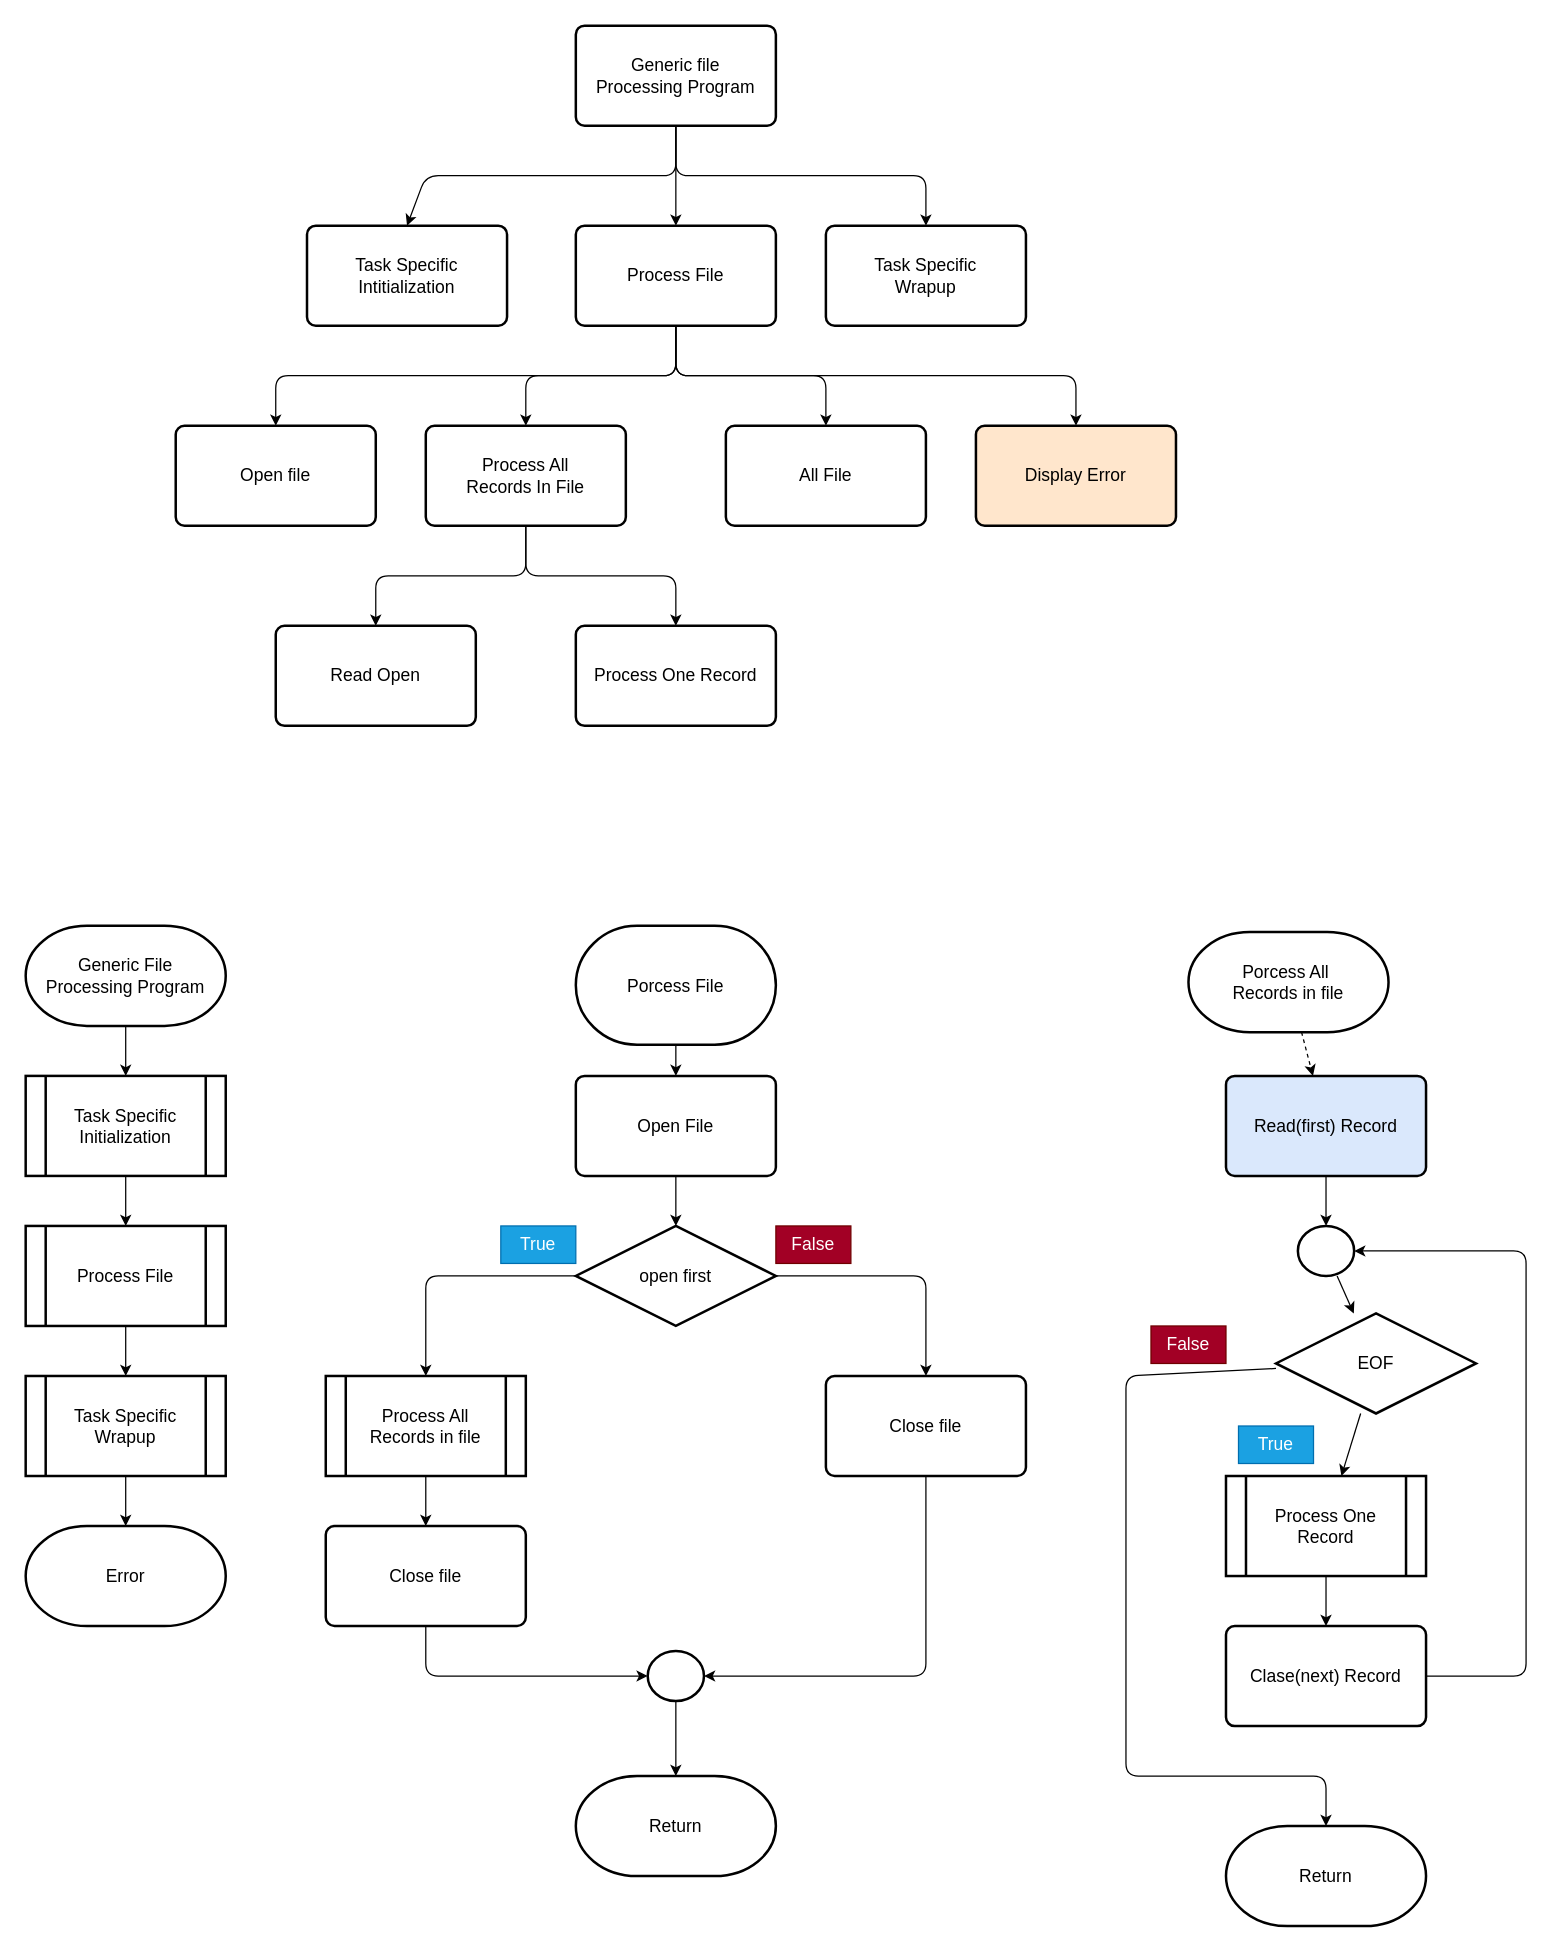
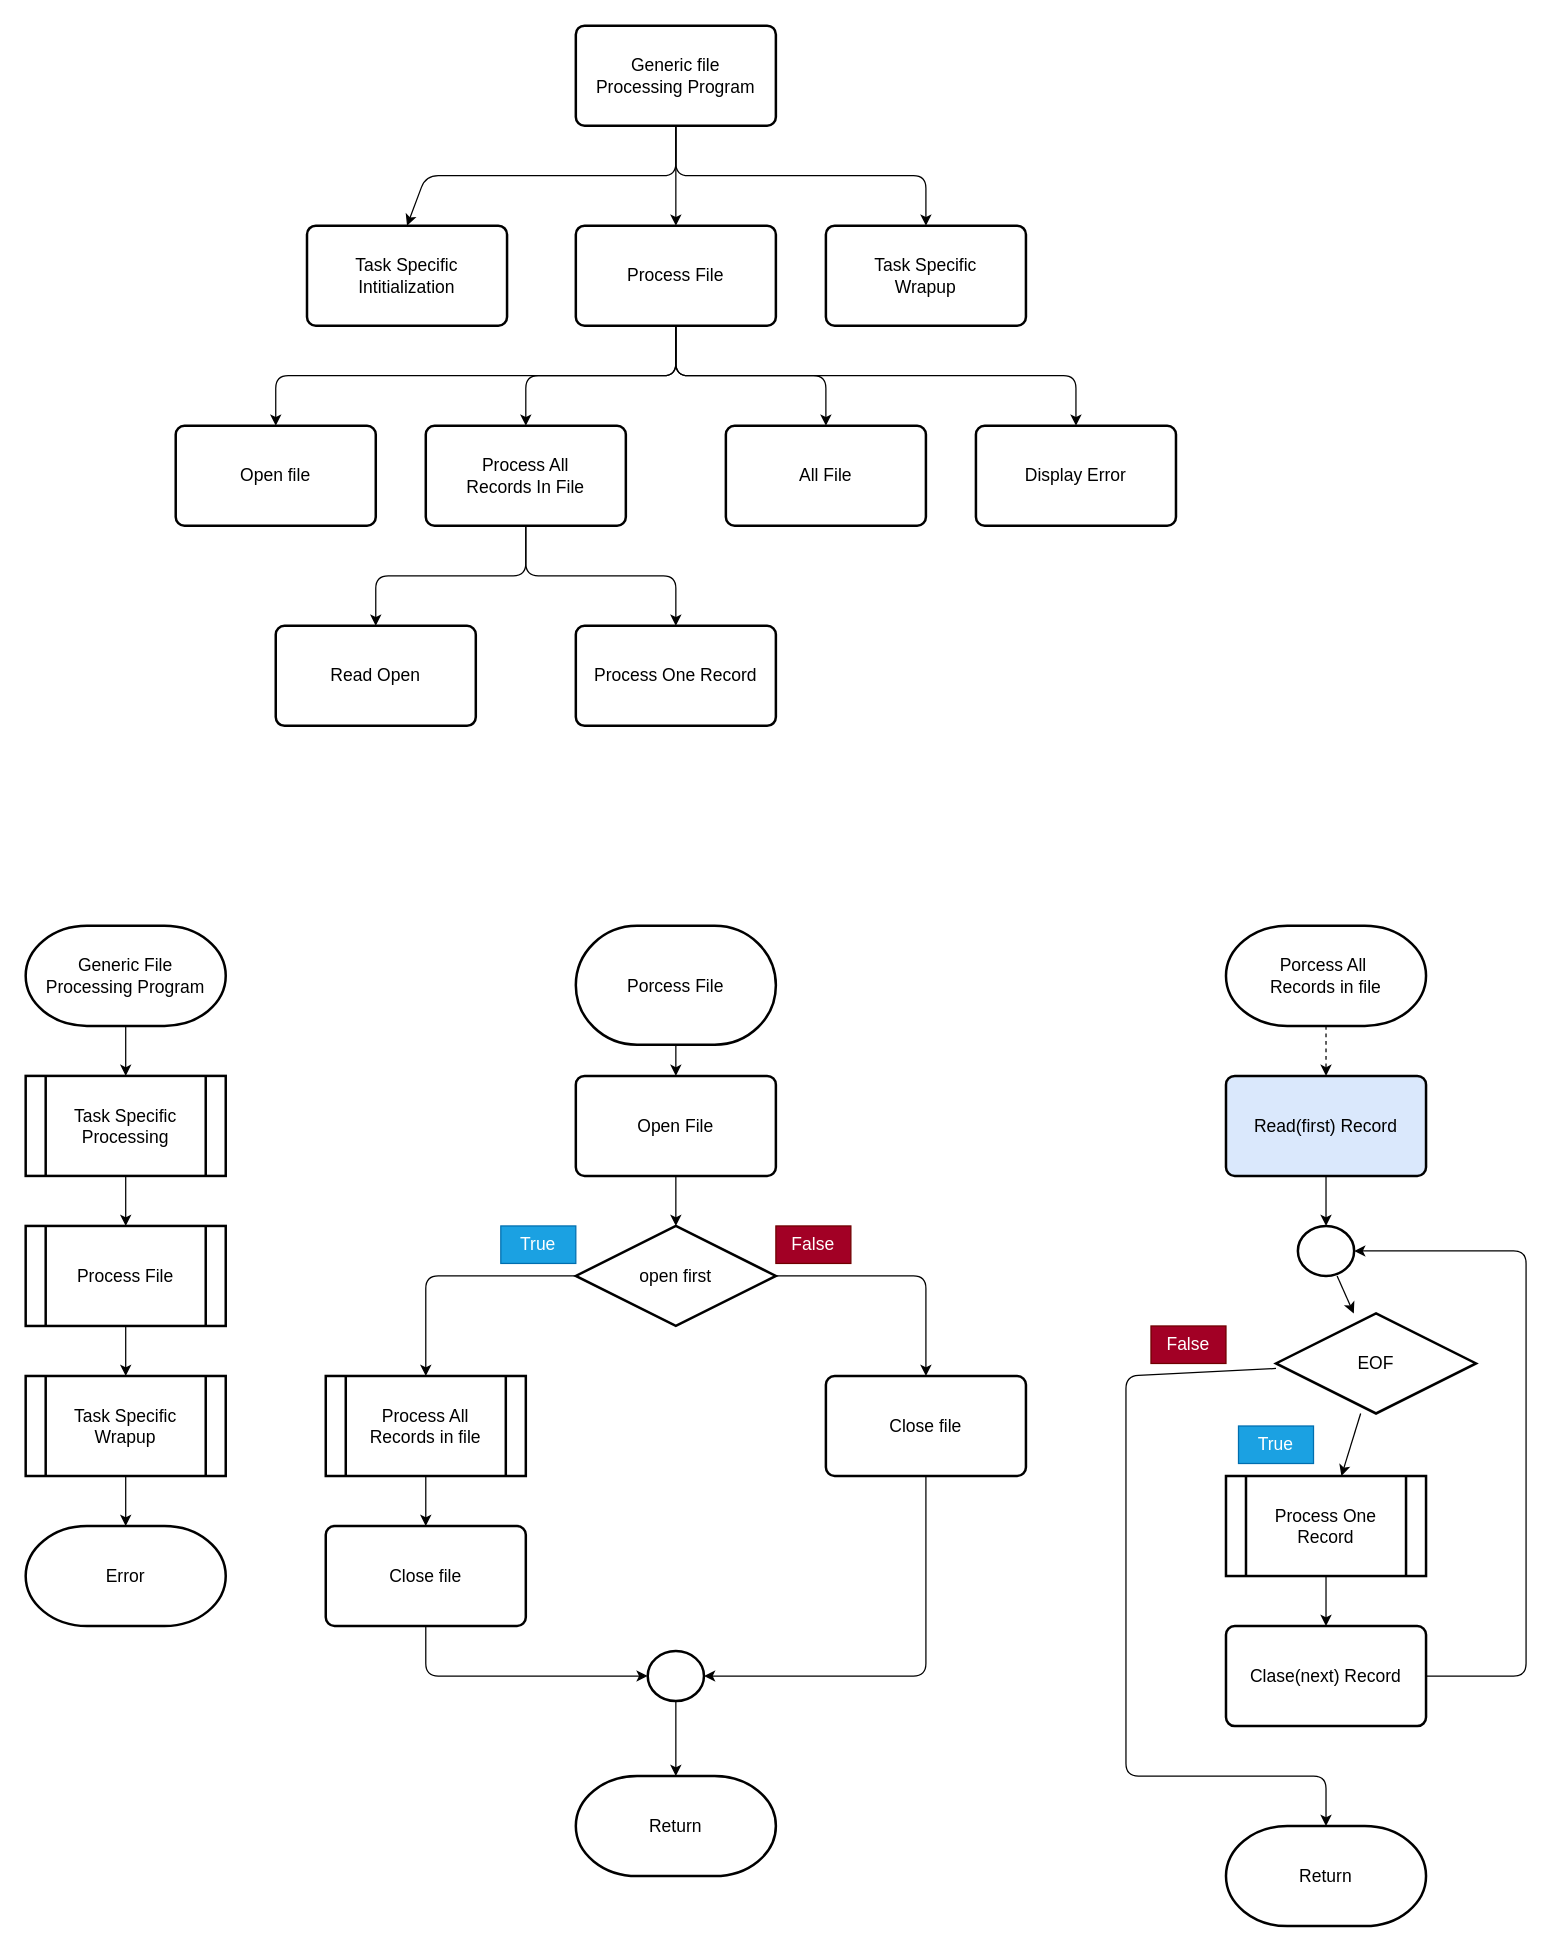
node "Display Error": fillcolor #ffe6cc -> #ffffff
node "Porcess All Records in file": moved (1288, 982) -> (1326, 976)
node "Task Specific Initialization": label "Task Specific Initialization" -> "Task Specific Processing"
